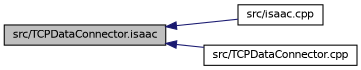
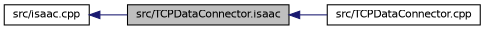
edge "src/isaac.cpp" -> "src/TCPDataConnector.isaac": reversed
